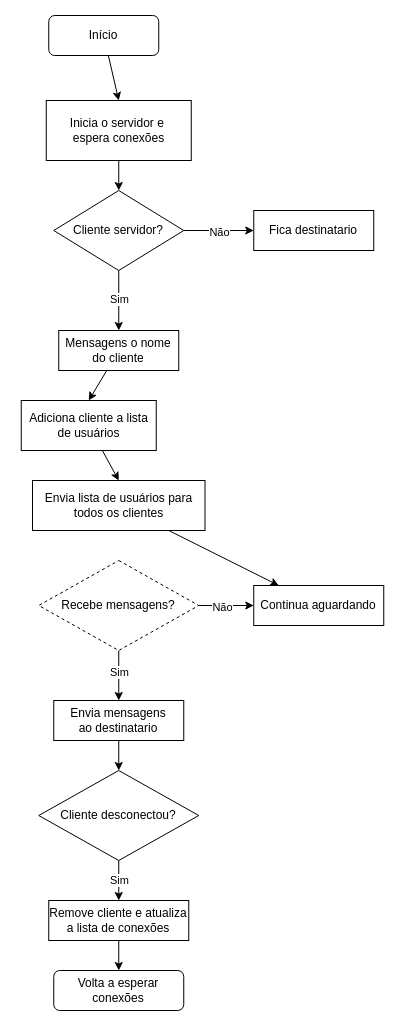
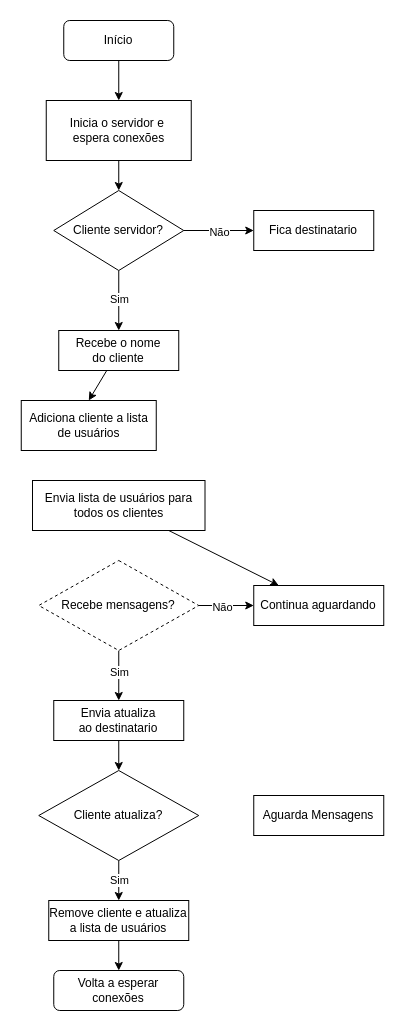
node "Início": moved (104, 36) -> (119, 41)
node "Mensagens o nome do cliente": label "Mensagens o nome do cliente" -> "Recebe o nome do cliente"
edge "Adiciona cliente a lista de usuários" -> "Envia lista de usuários para todos os clientes": removed
node "Envia mensagens ao destinatario": label "Envia mensagens ao destinatario" -> "Envia atualiza ao destinatario"
node "Cliente desconectou?": label "Cliente desconectou?" -> "Cliente atualiza?"
node "Aguarda Mensagens": added
node "Remove cliente e atualiza a lista de conexões": label "Remove cliente e atualiza a lista de conexões" -> "Remove cliente e atualiza a lista de usuários"
